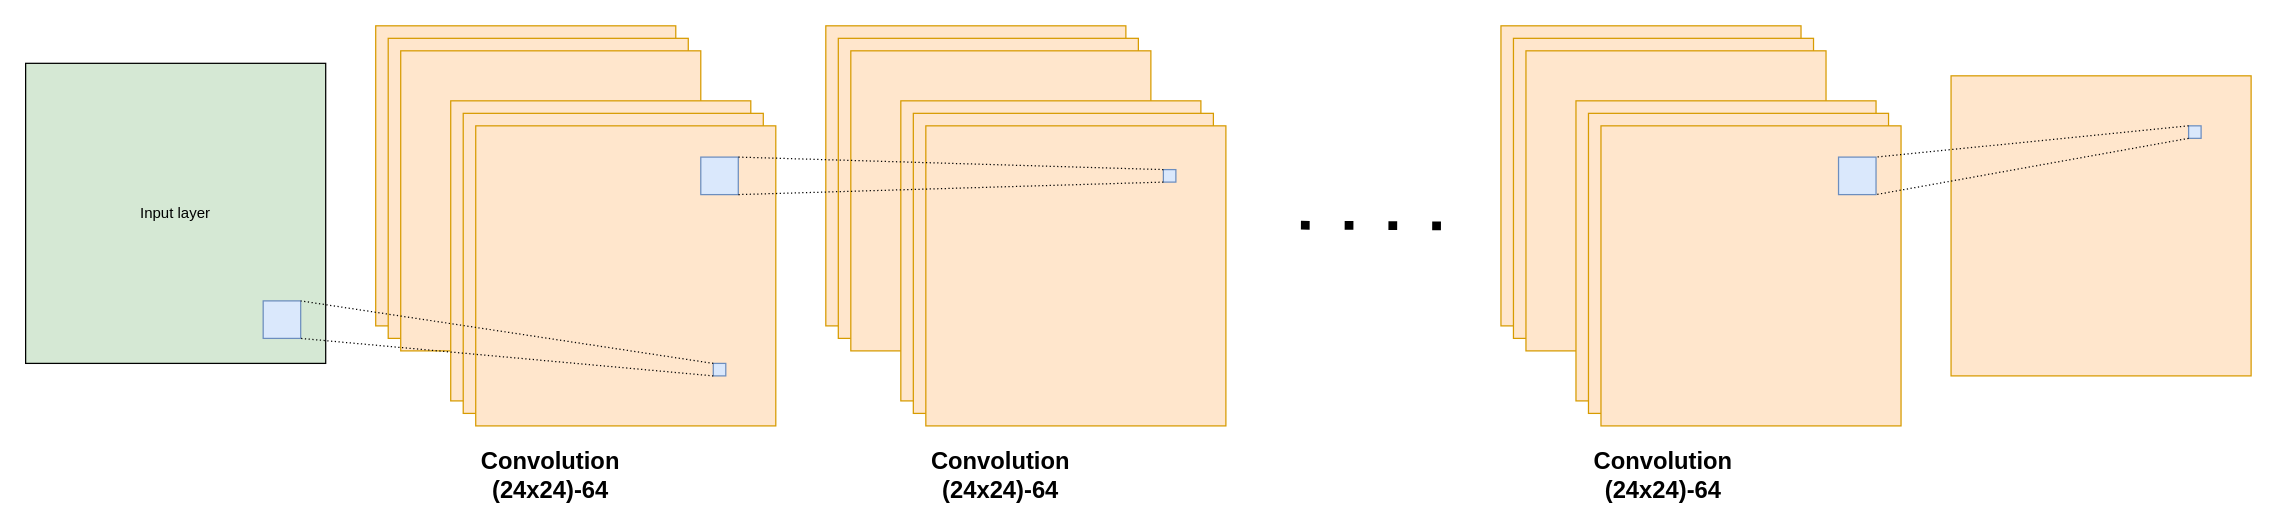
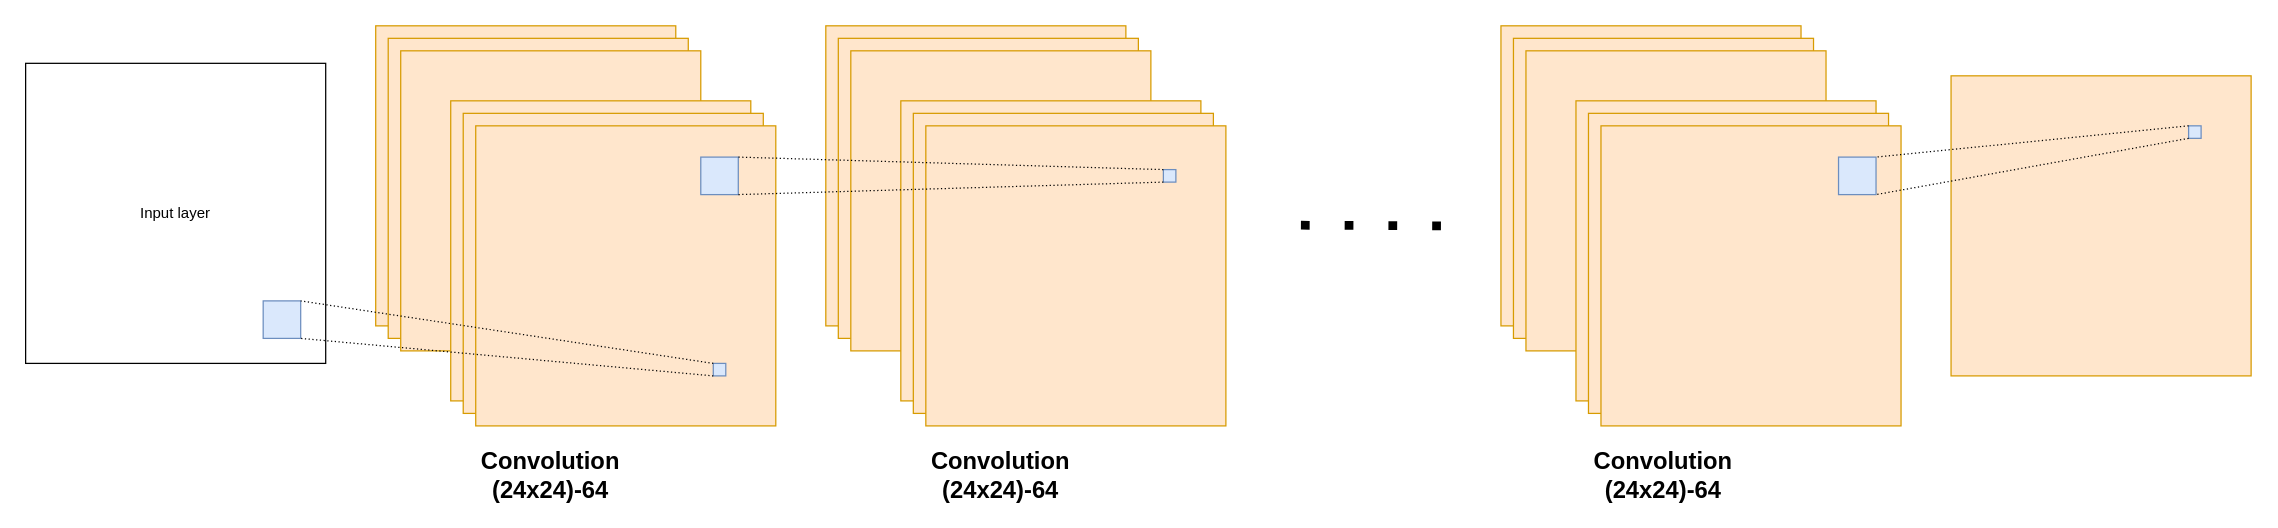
node "Input layer": fillcolor #d5e8d4 -> #ffffff
